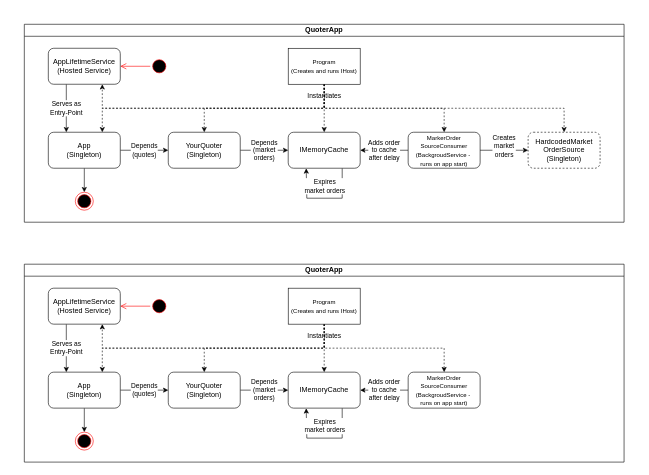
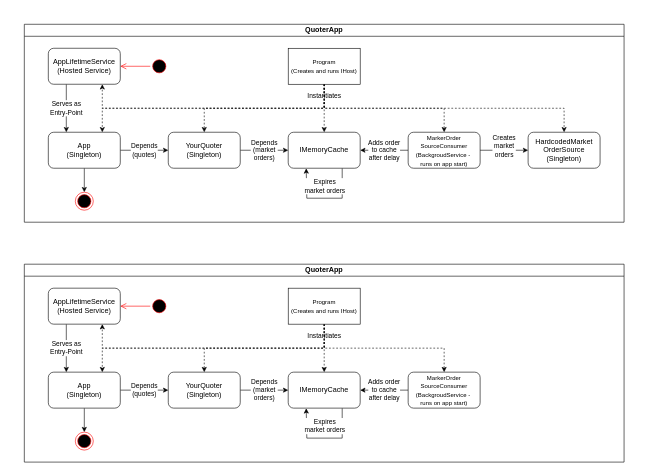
node "HardcodedMarket OrderSource (Singleton)": style dashed -> solid
